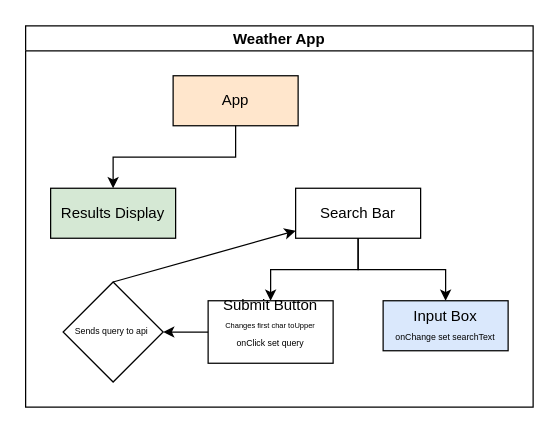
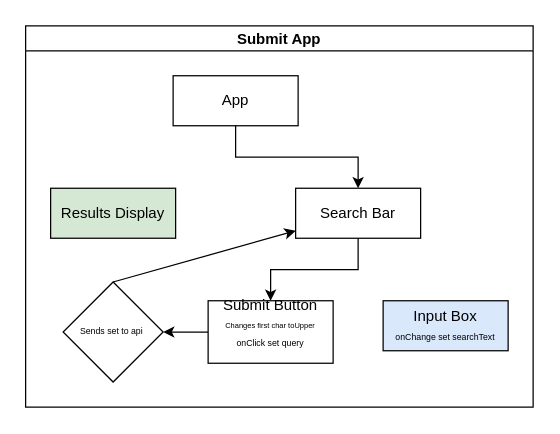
node "Weather App": label "Weather App" -> "Submit App"
node "App": fillcolor #ffe6cc -> #ffffff
edge "App" -> "Results Display": removed
edge "App" -> "Search Bar": added
edge "Search Bar" -> "Input Box onChange set searchText": removed
node "Sends query to api": label "Sends query to api" -> "Sends set to api"
